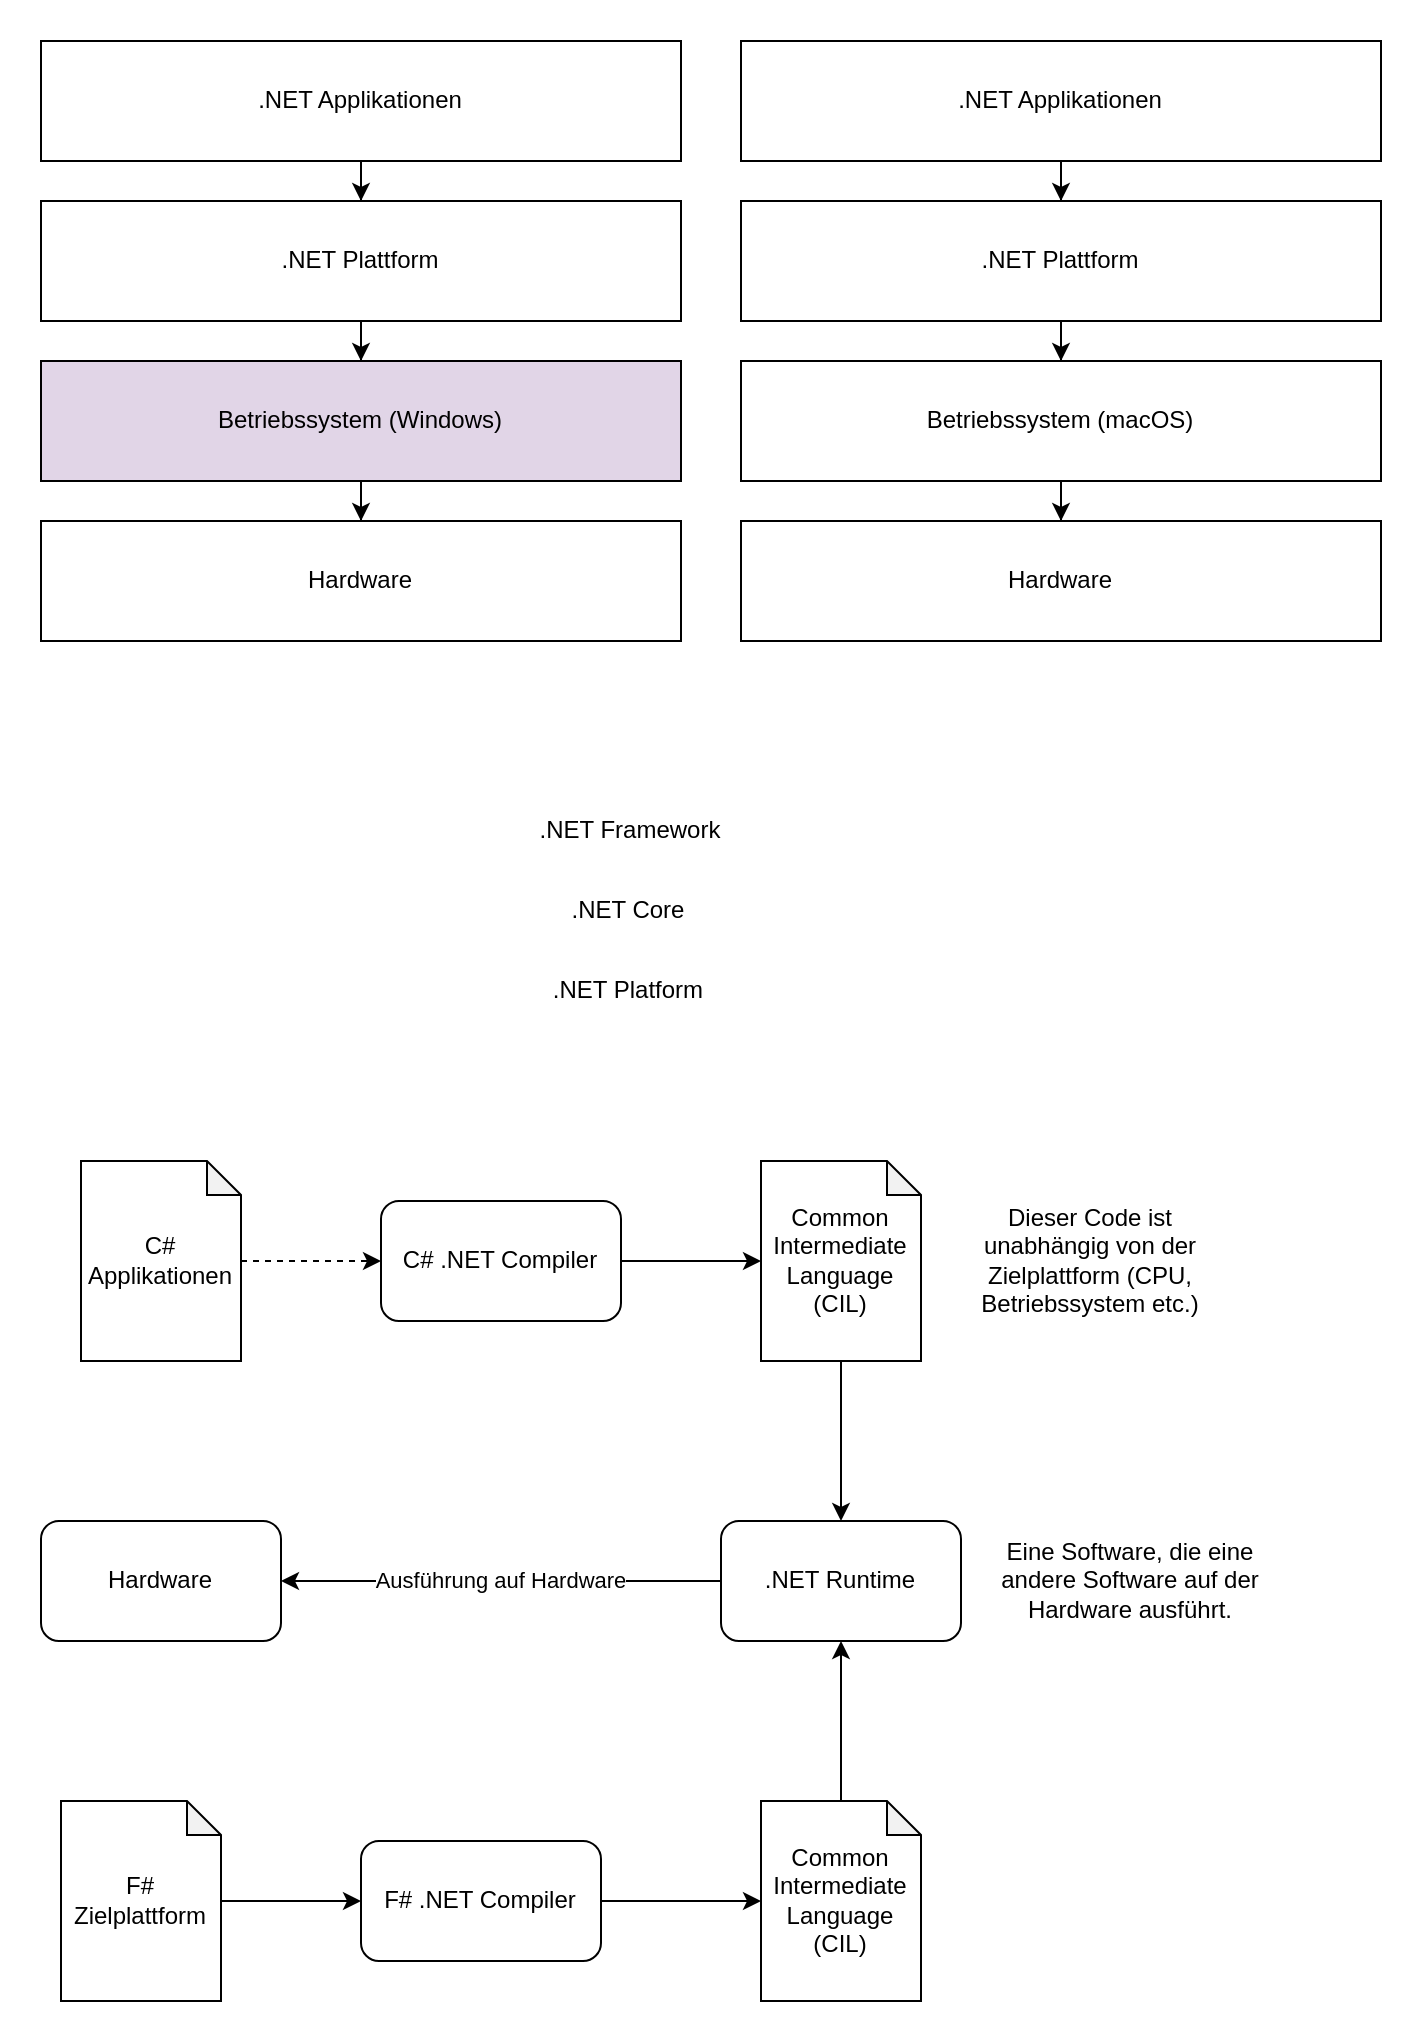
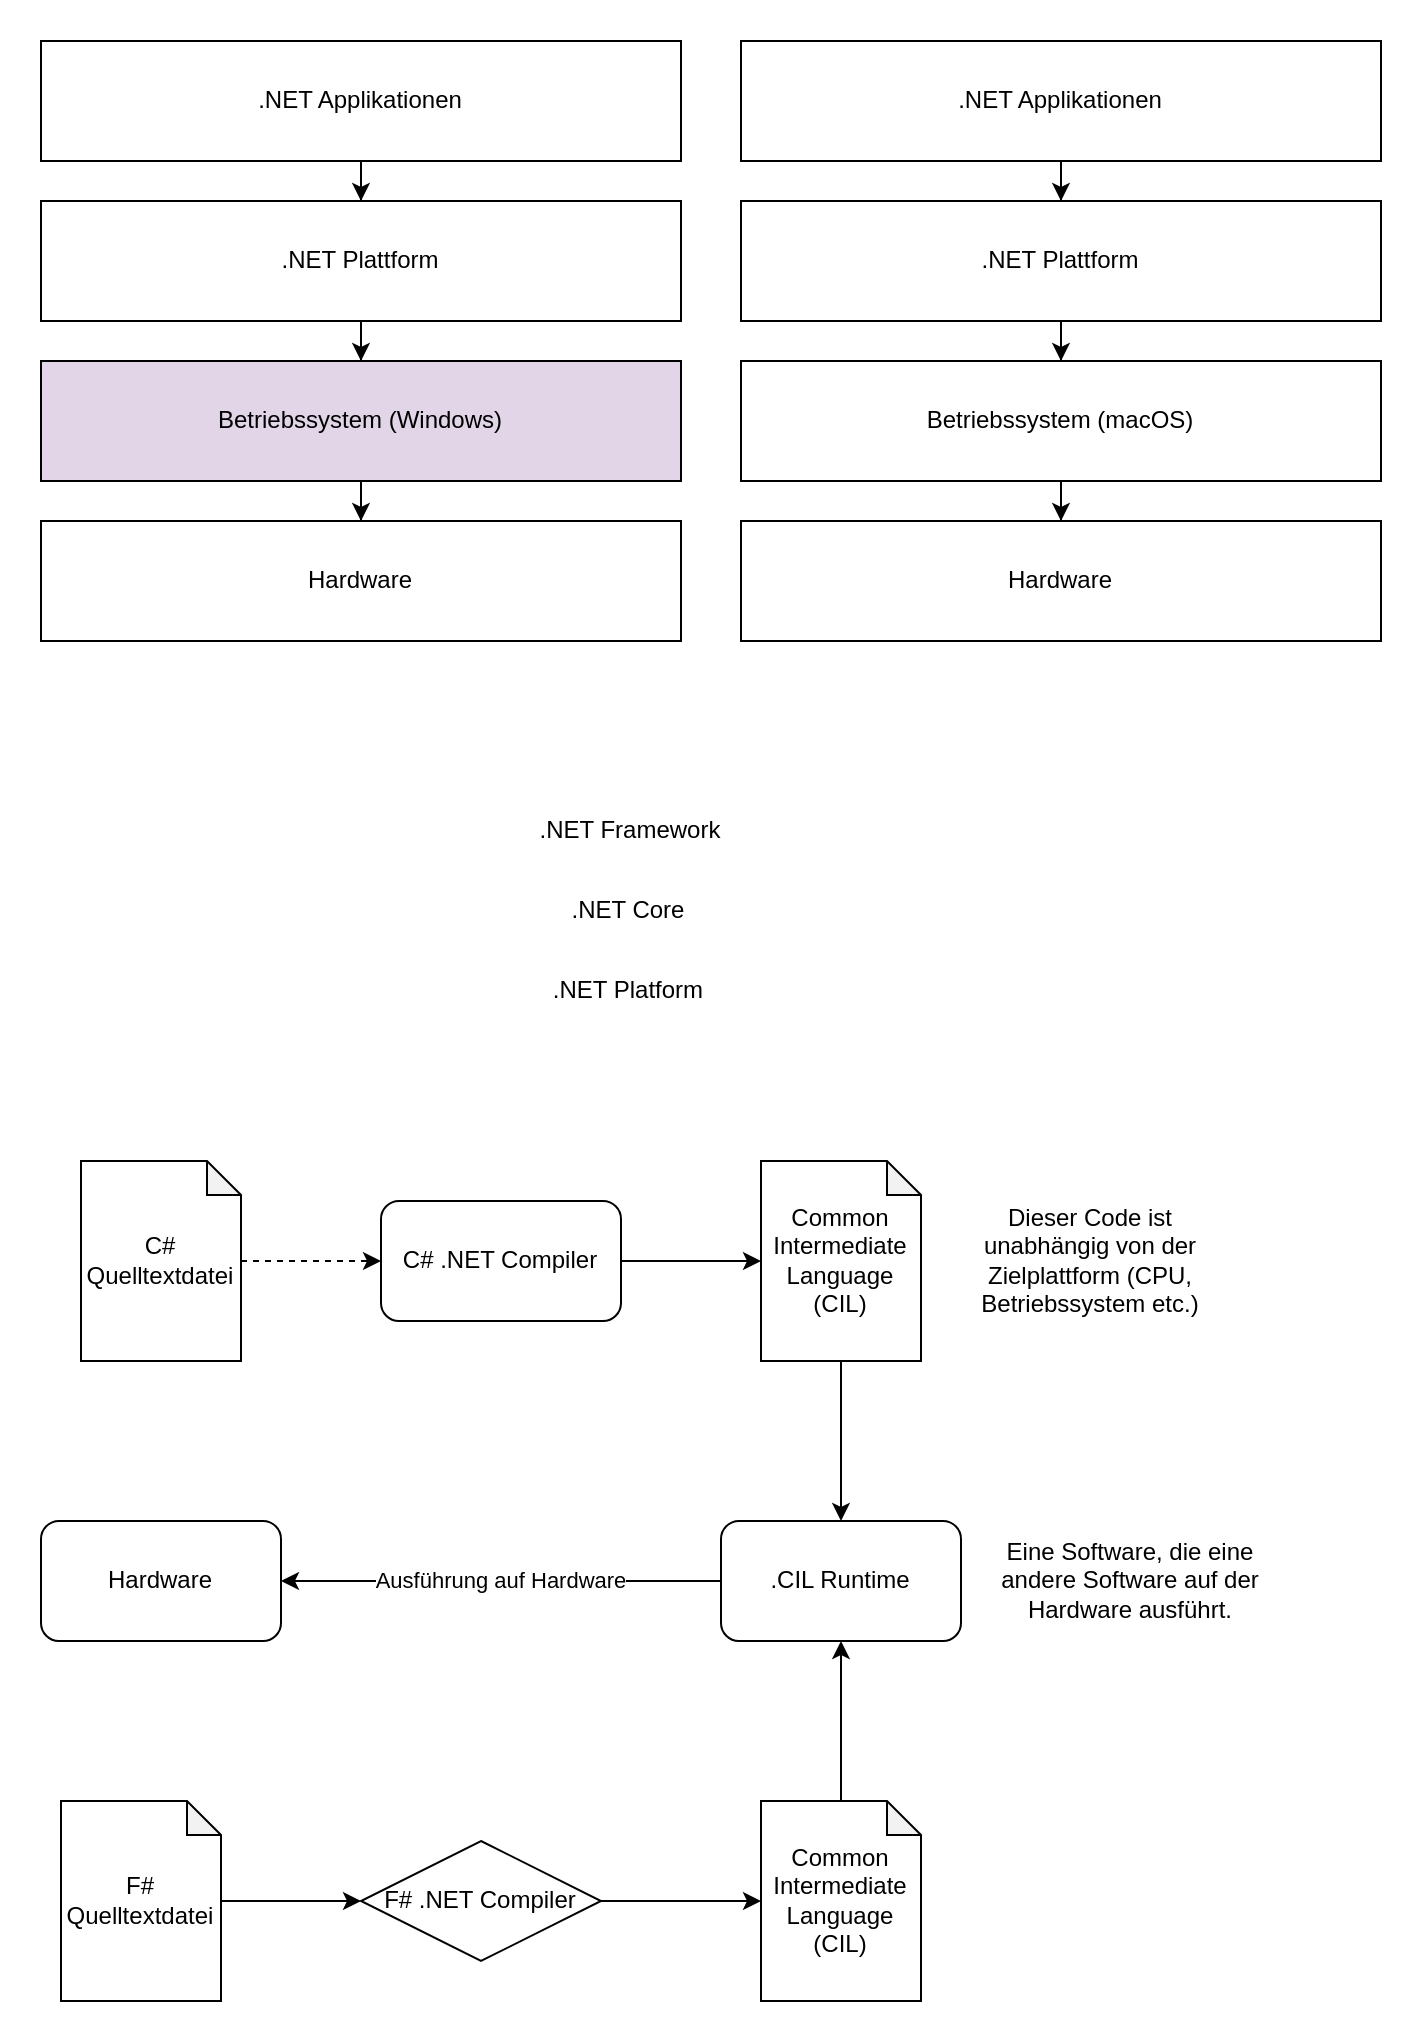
node "C# Applikationen": label "C# Applikationen" -> "C# Quelltextdatei"
node ".NET Runtime": label ".NET Runtime" -> ".CIL Runtime"
node "F# Zielplattform": label "F# Zielplattform" -> "F# Quelltextdatei"
node "F# .NET Compiler": shape rounded rectangle -> diamond
